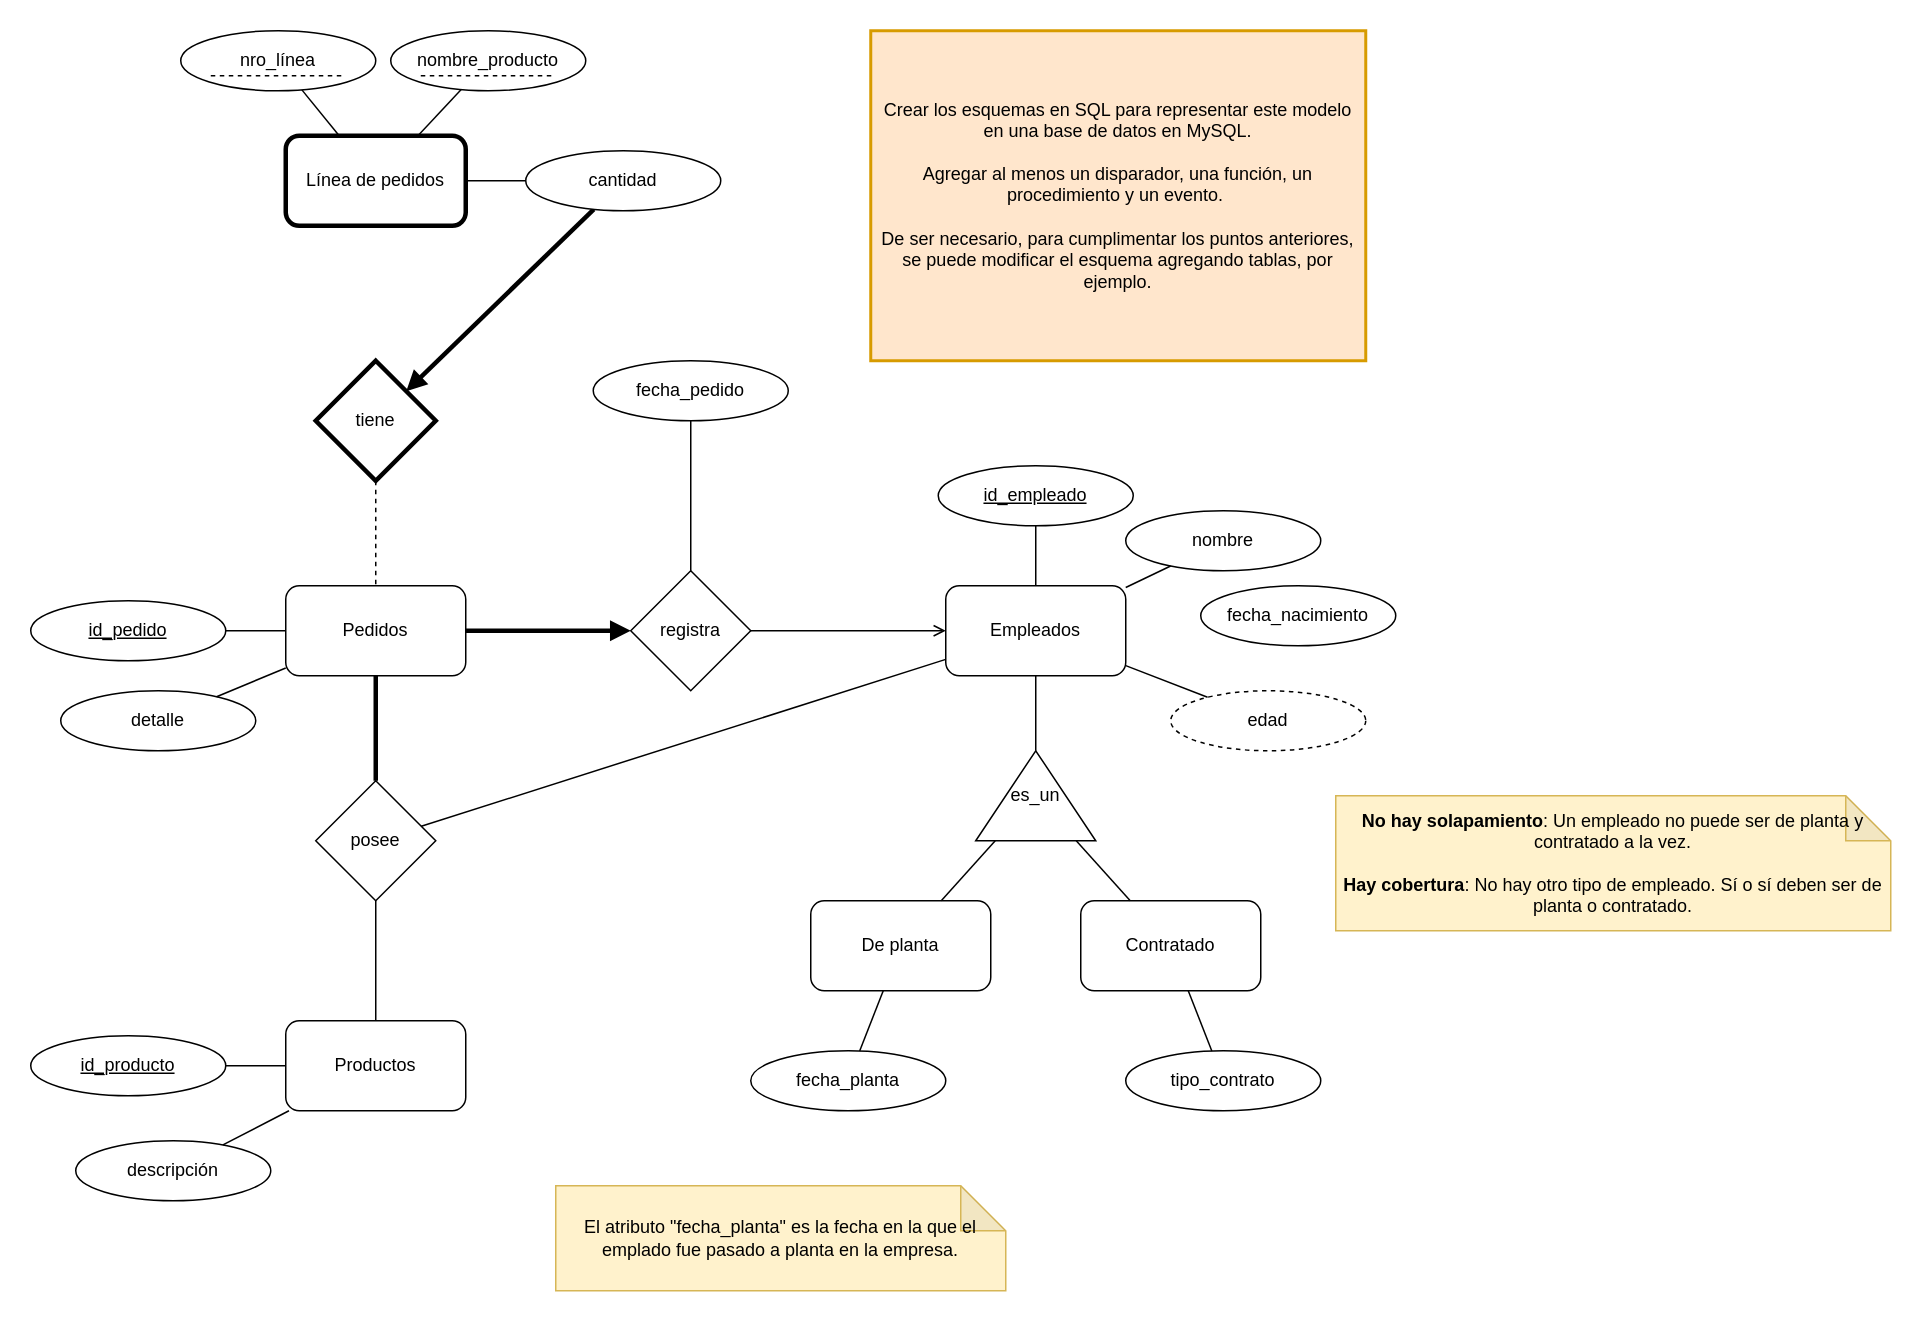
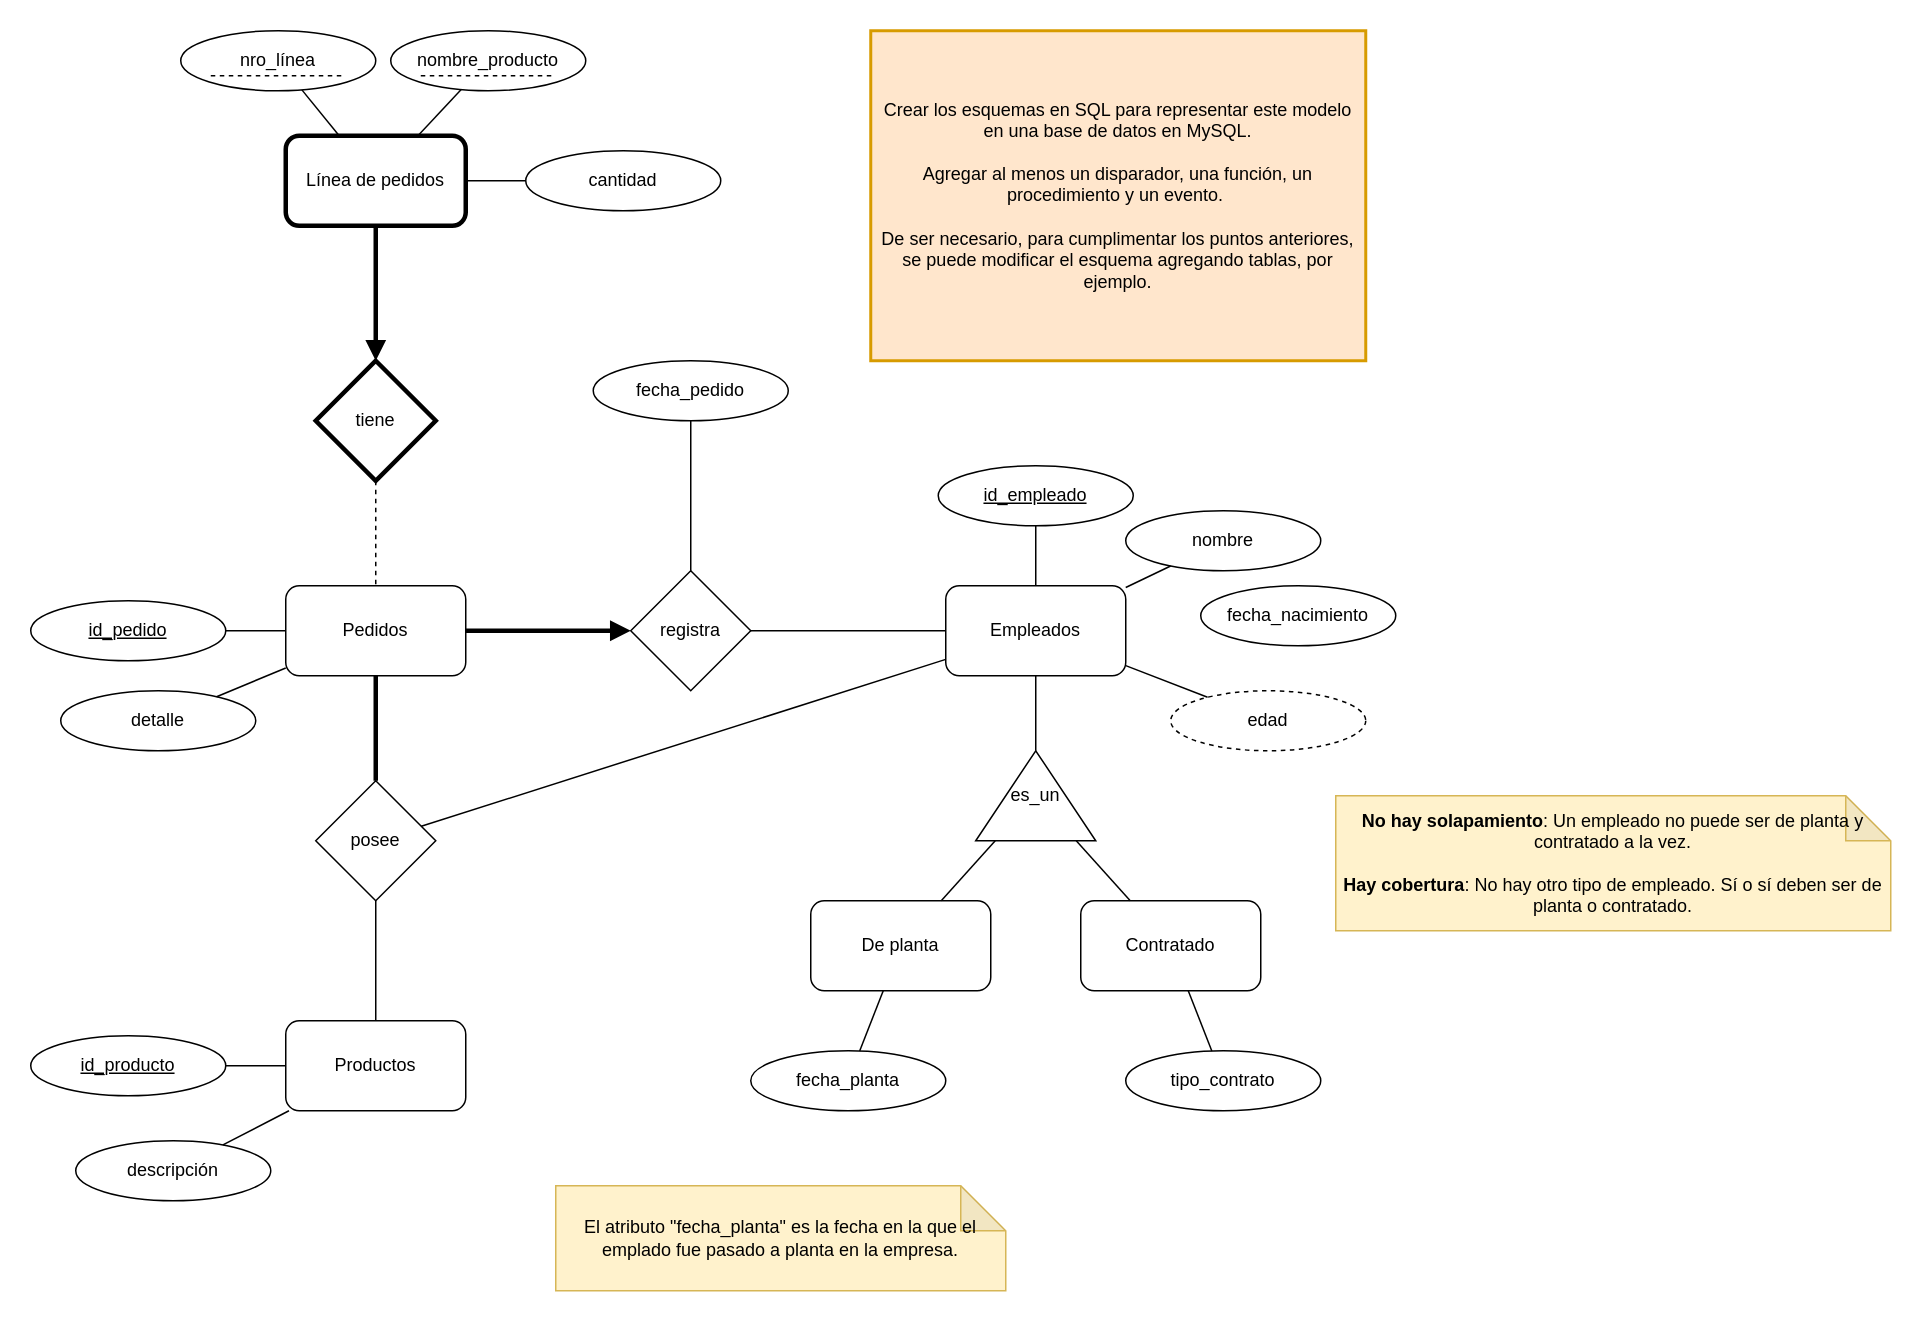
edge "cantidad" -> "tiene": now "Línea de pedidos" -> "tiene"
edge "registra" -> "Empleados": arrowhead open -> none
